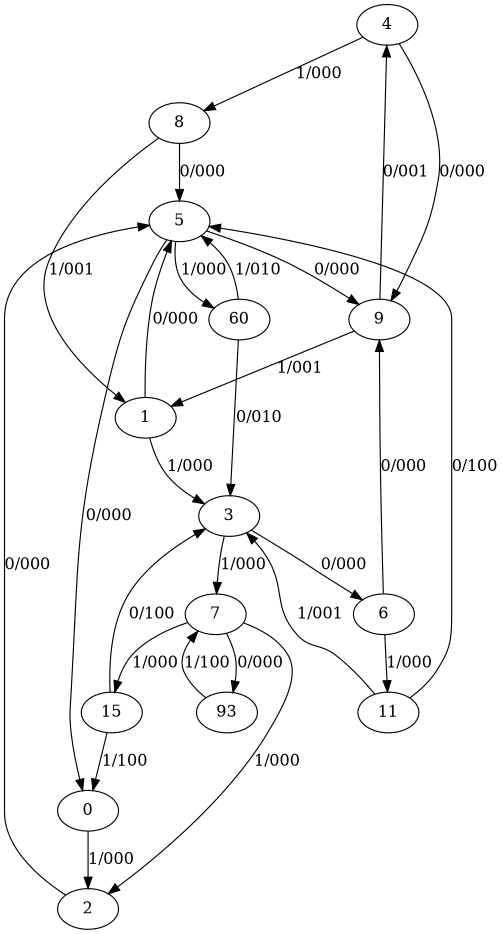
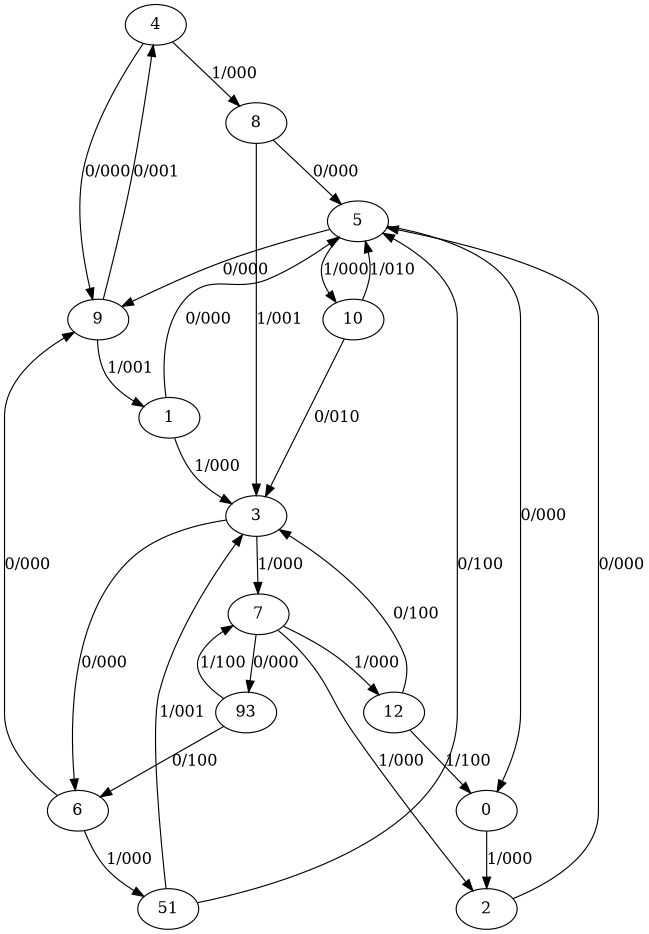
edge "8" -> "1": now "8" -> "3"
node "60": label "60" -> "10"
node "15": label "15" -> "12"
node "11": label "11" -> "51"
edge "93" -> "6": added, label "0/100"
